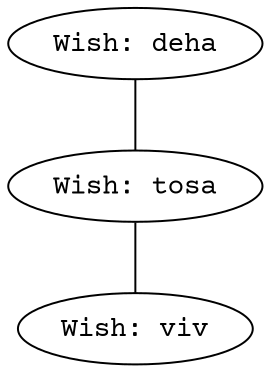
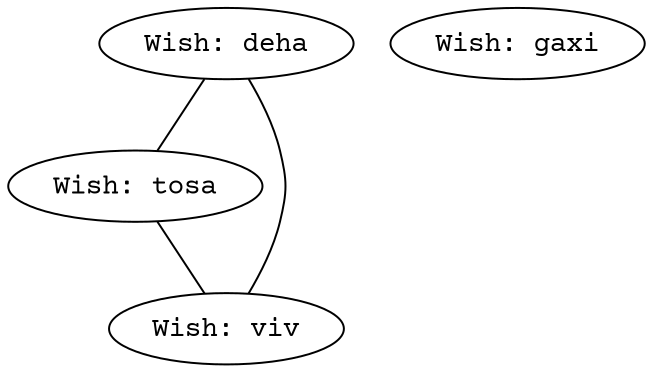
node "Wish: gaxi": added
edge "Wish: deha" -- "Wish: viv": added
